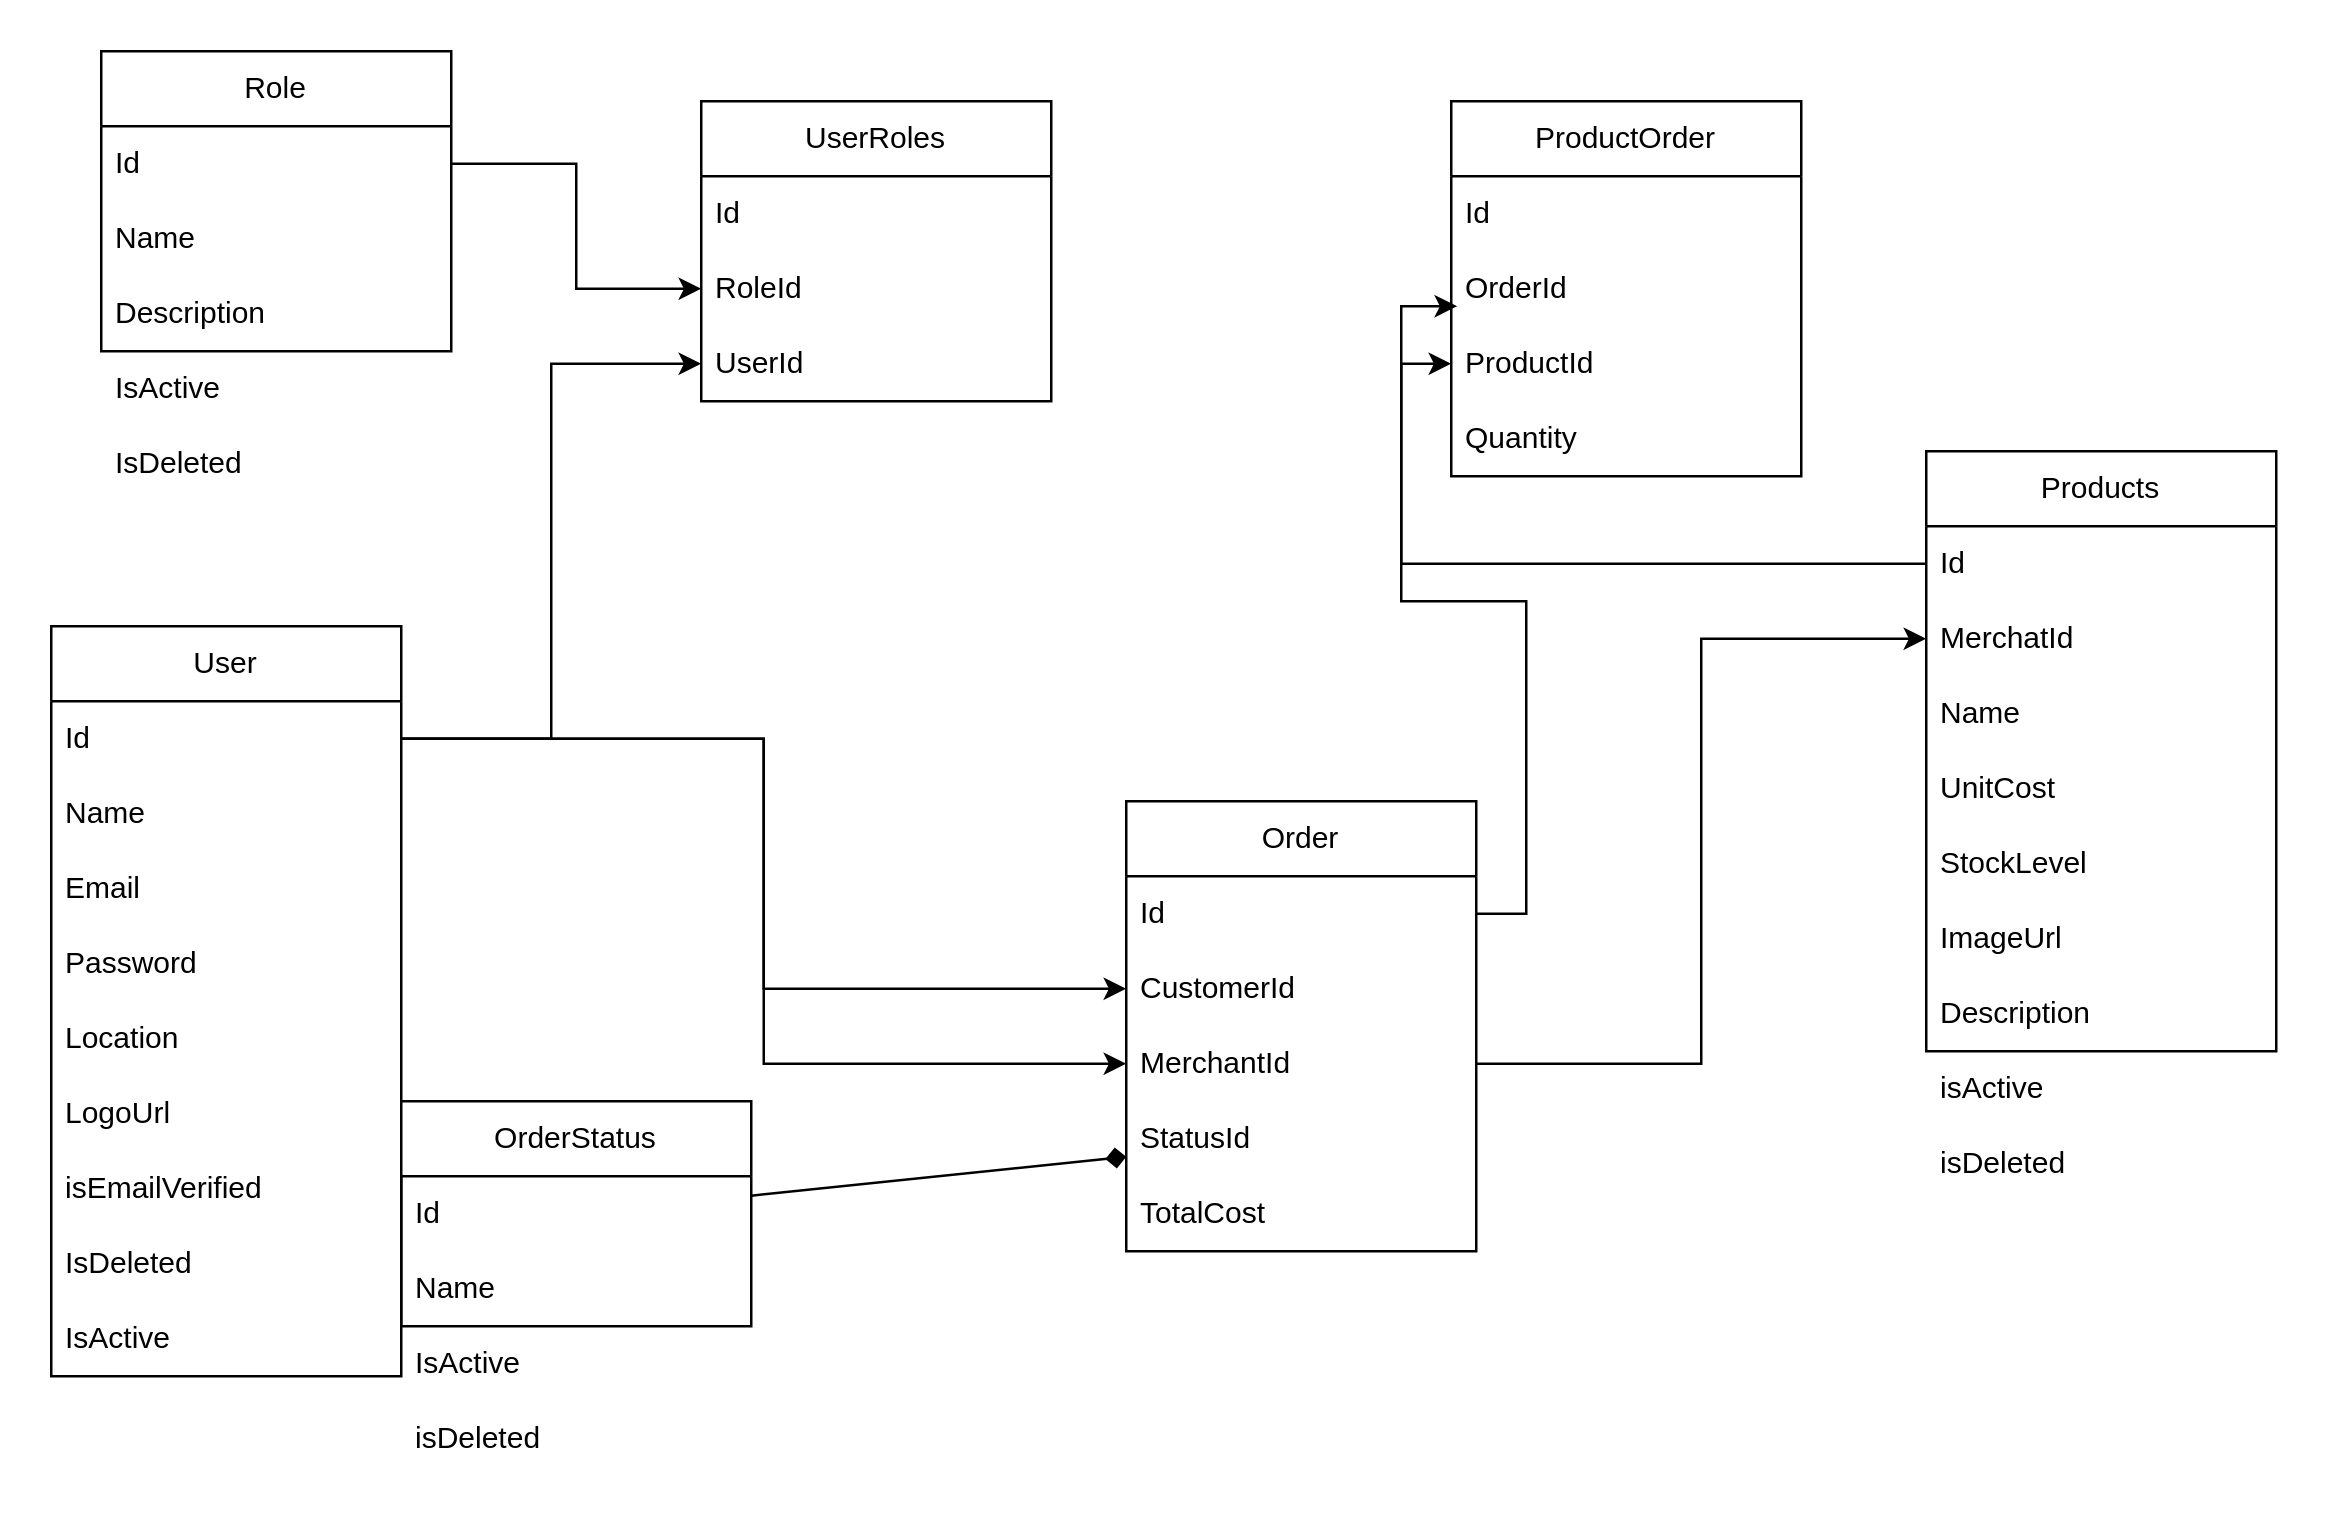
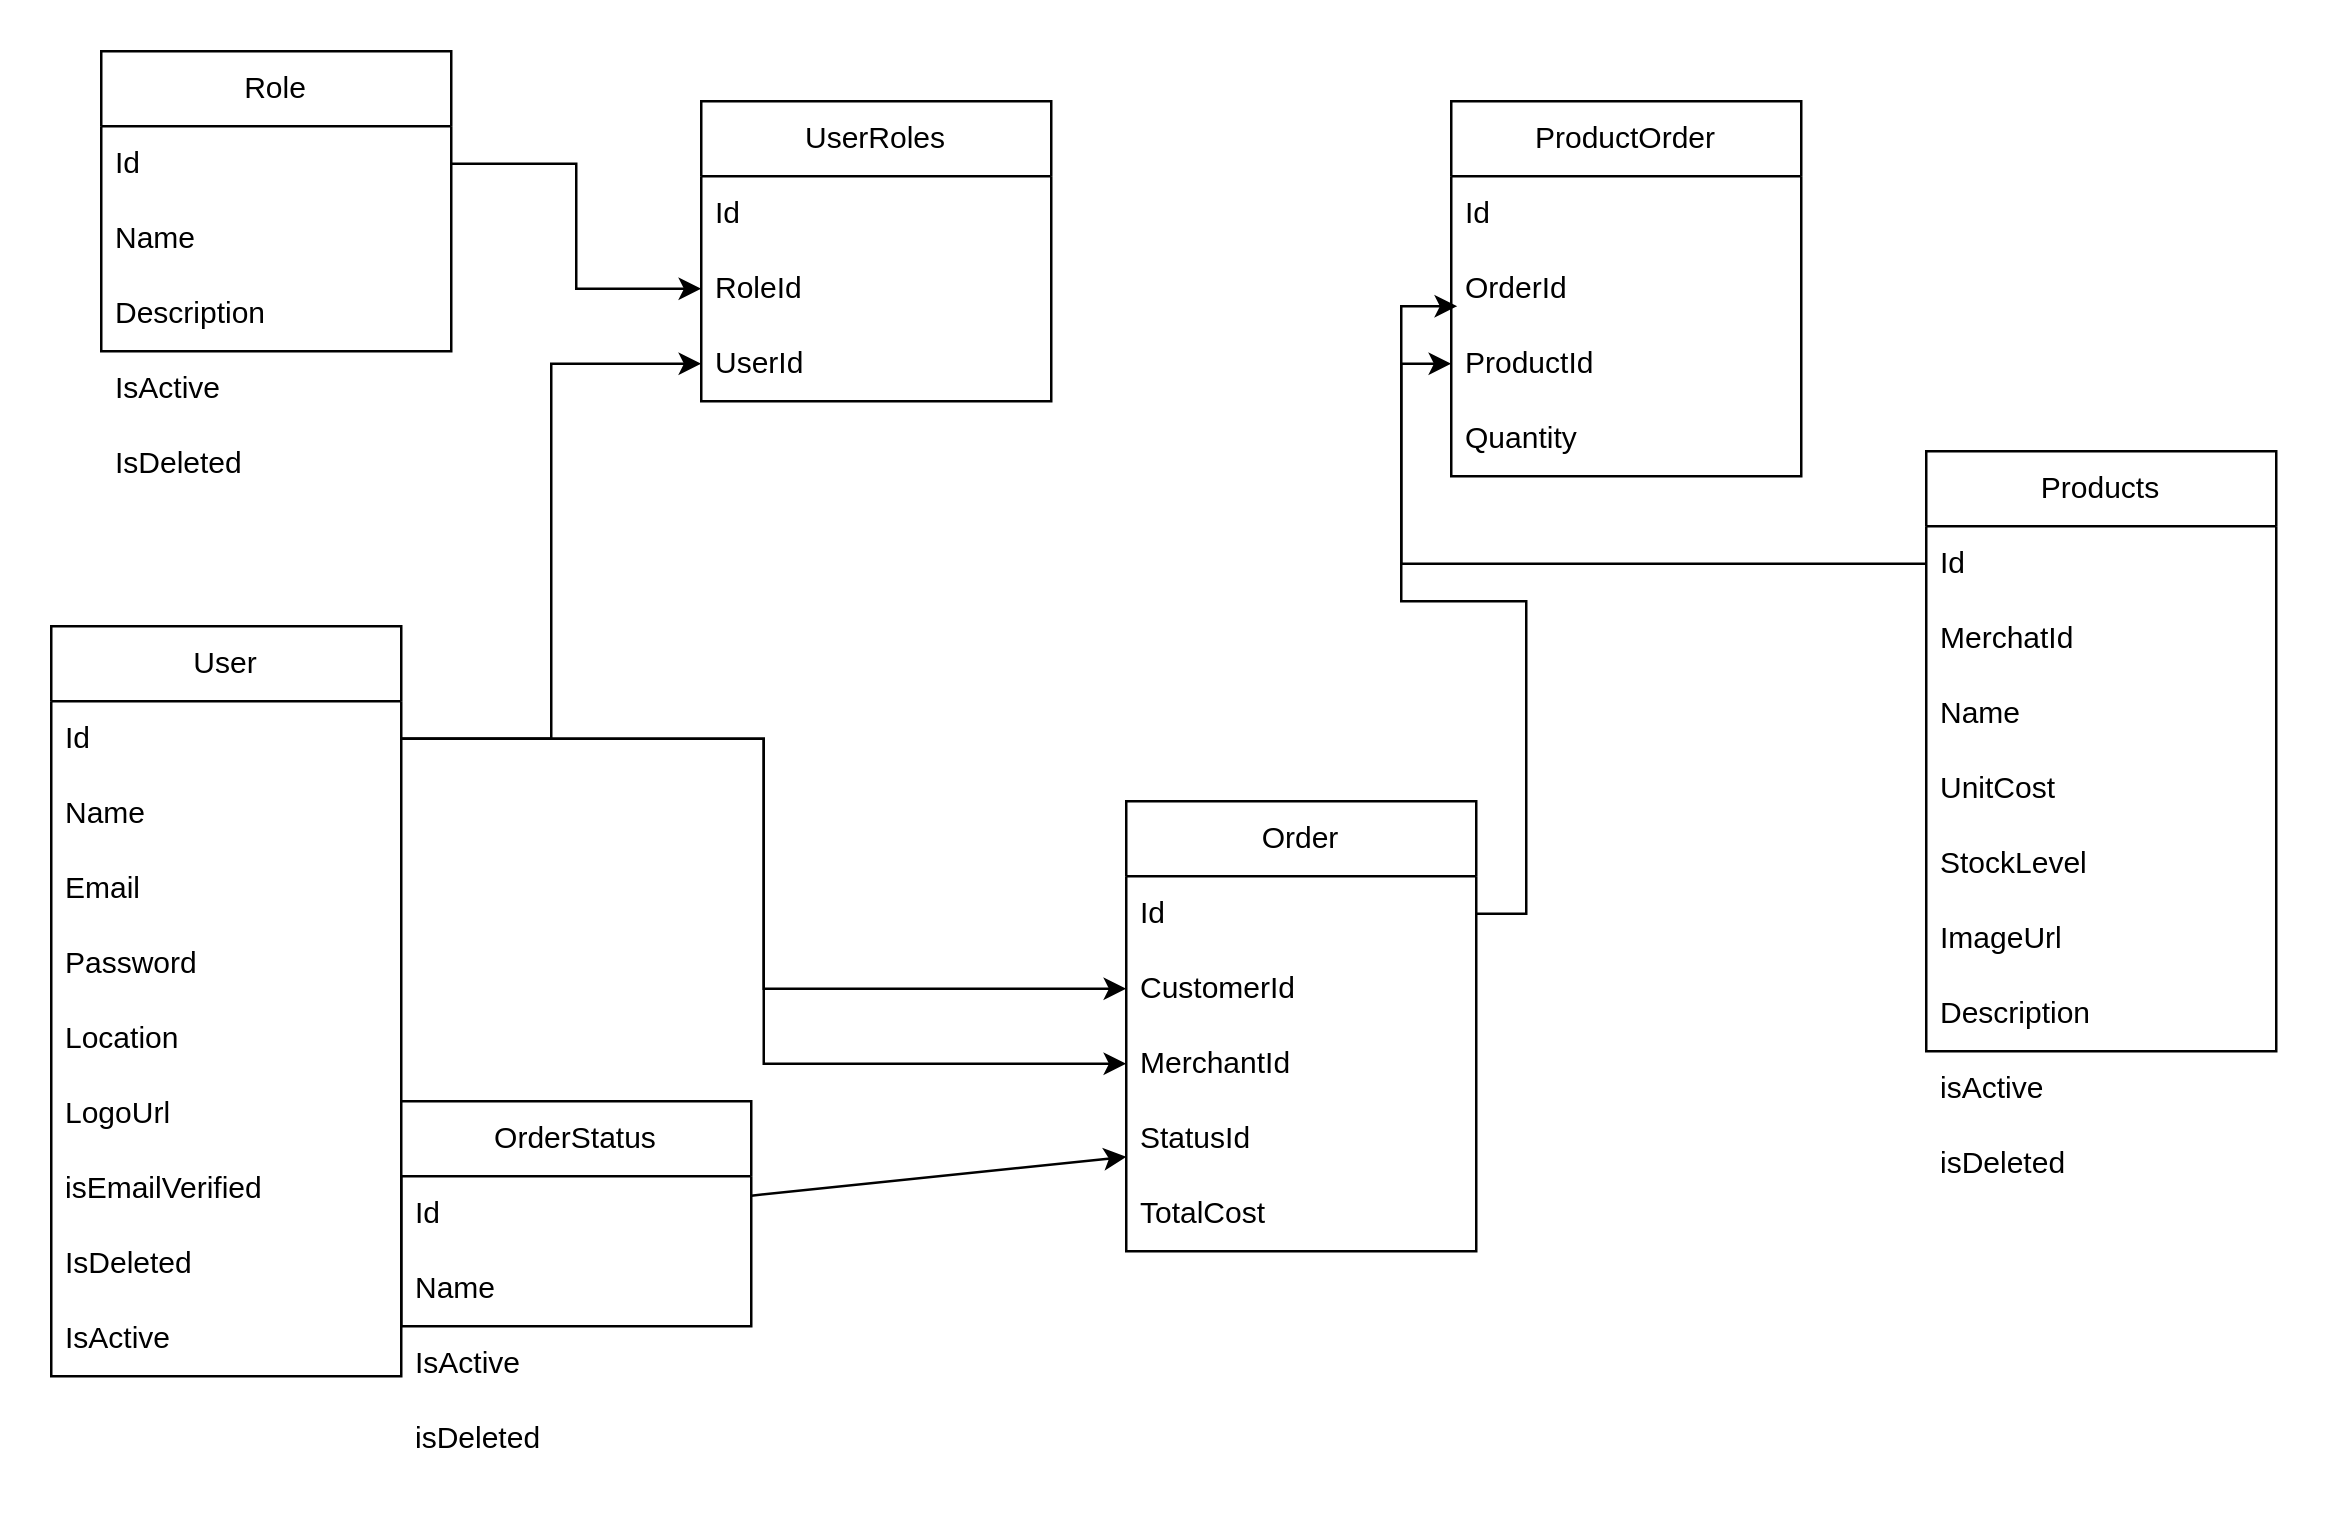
edge "MerchantId" -> "MerchatId": removed
edge "OrderStatus" -> "StatusId": arrowhead diamond -> classic
